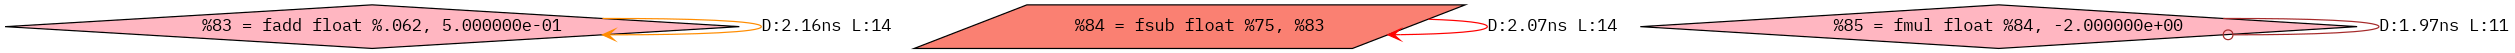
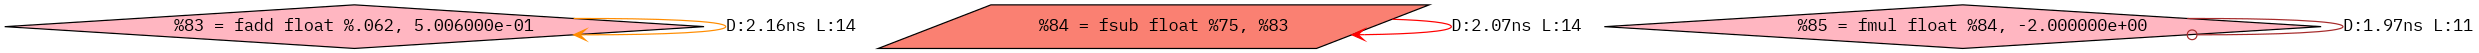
node "%83 = fadd float %.062, 5.000000e-01": label "%83 = fadd float %.062, 5.000000e-01" -> "%83 = fadd float %.062, 5.006000e-01"
